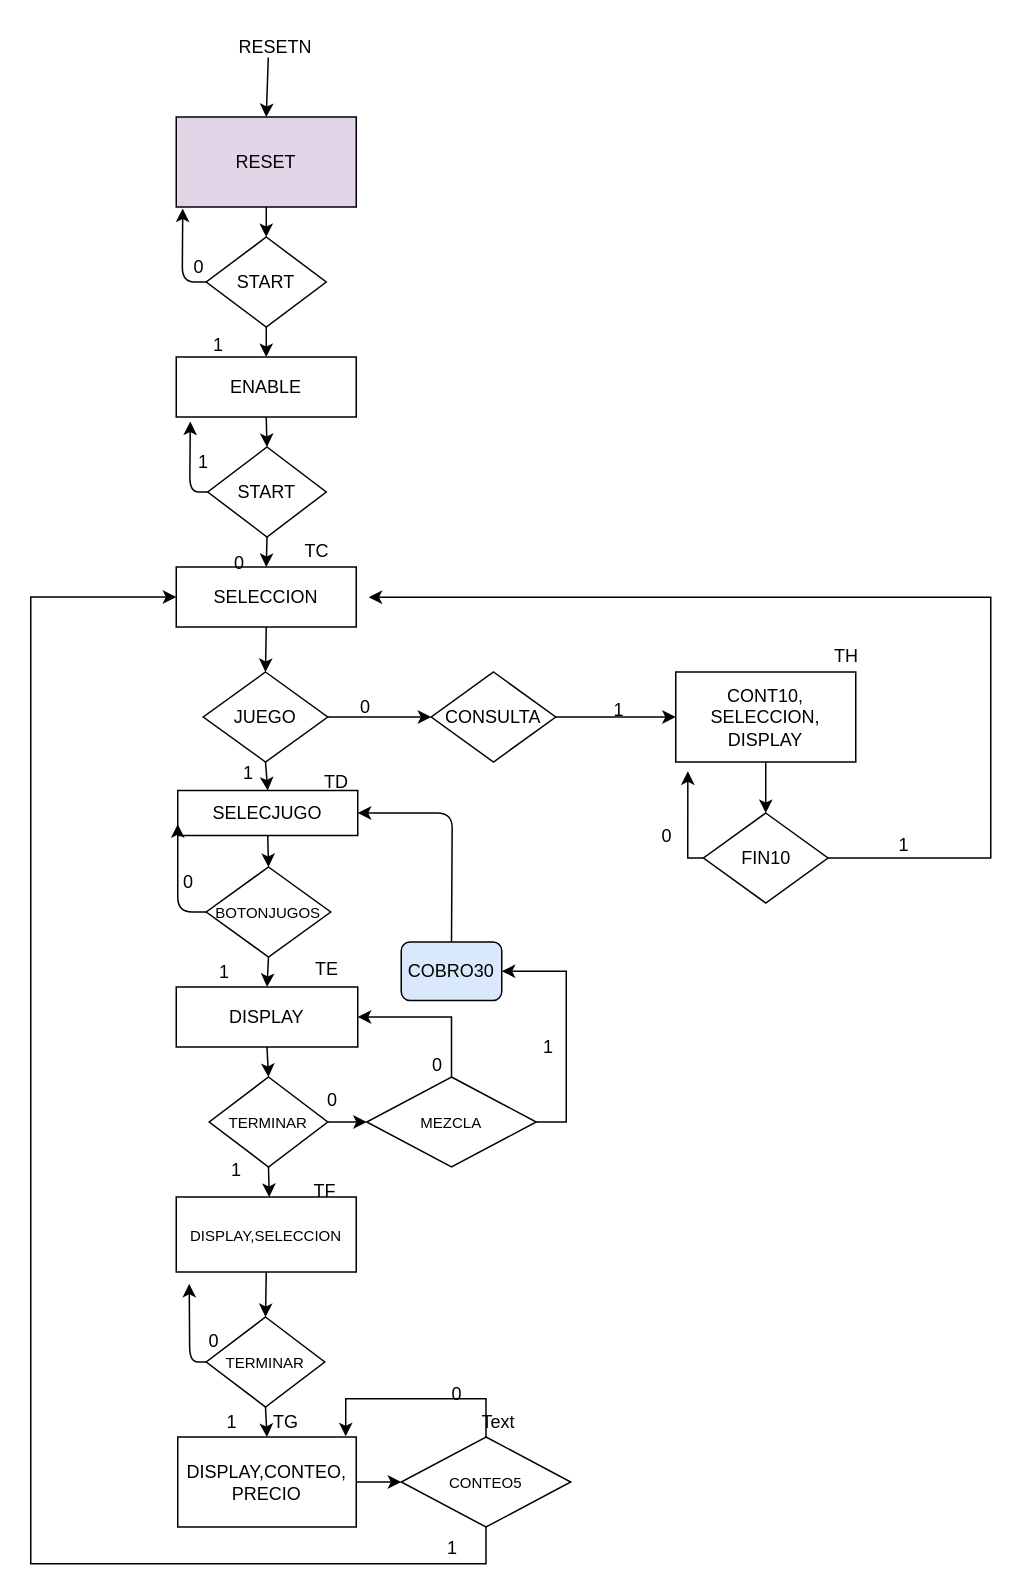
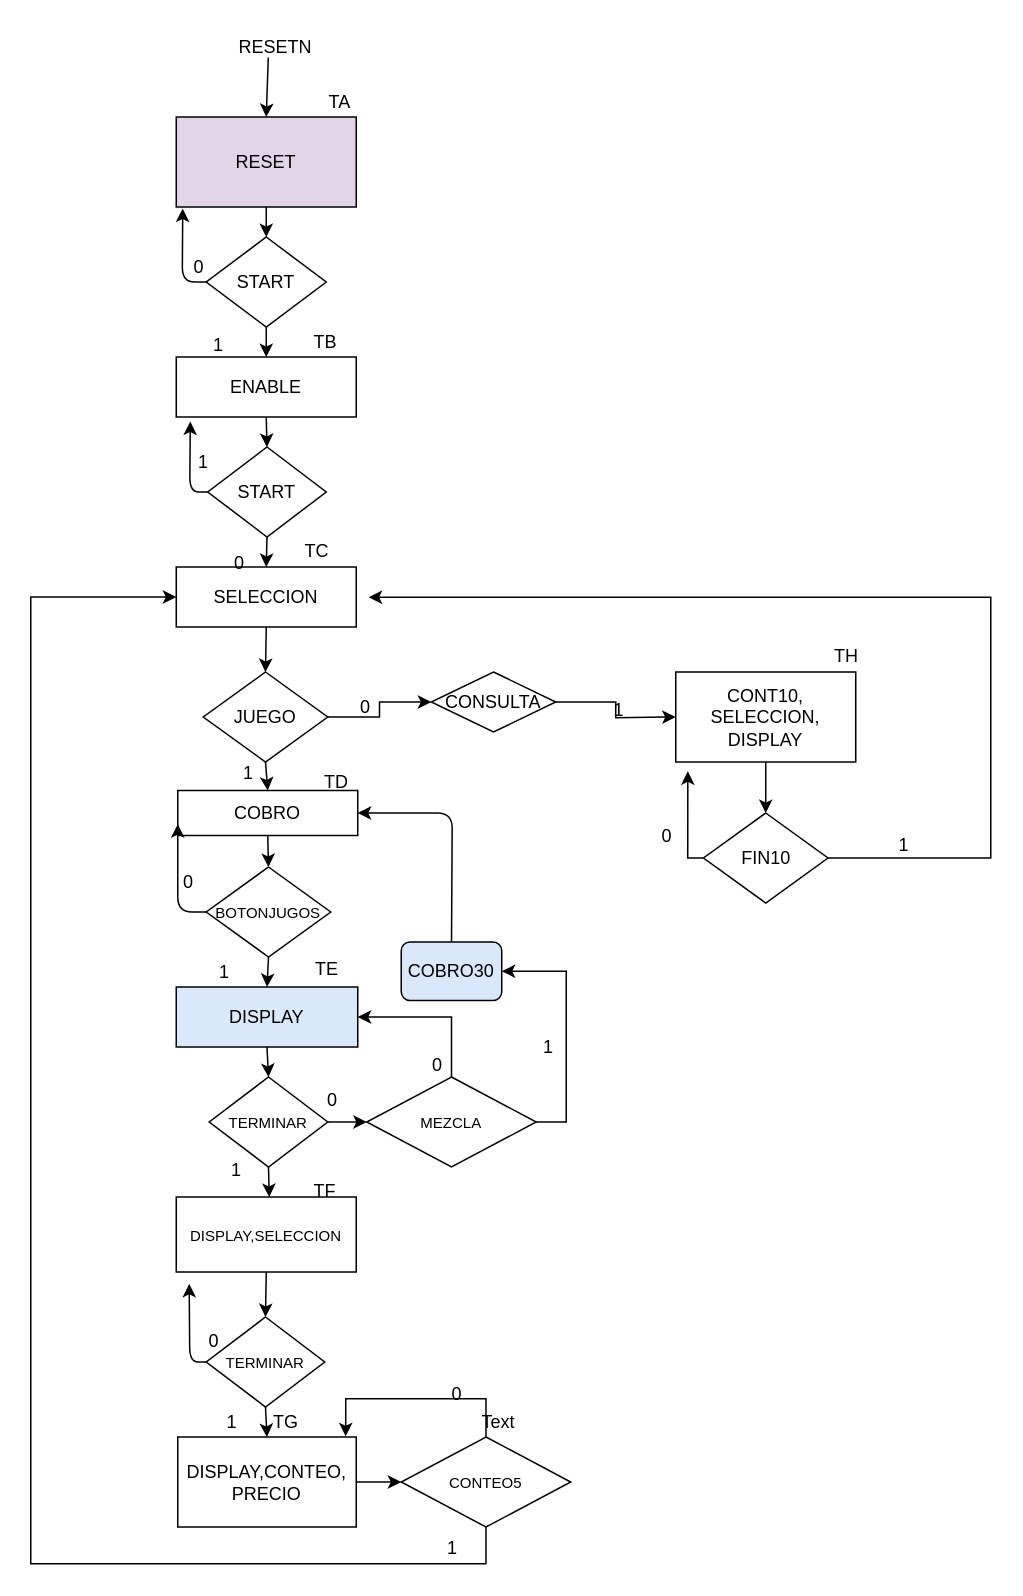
node "TA": added
node "TB": added
node "CONSULTA": size 125x90 -> 125x60
node "SELECJUGO": label "SELECJUGO" -> "COBRO"
node "DISPLAY": fillcolor #ffffff -> #dae8fc
